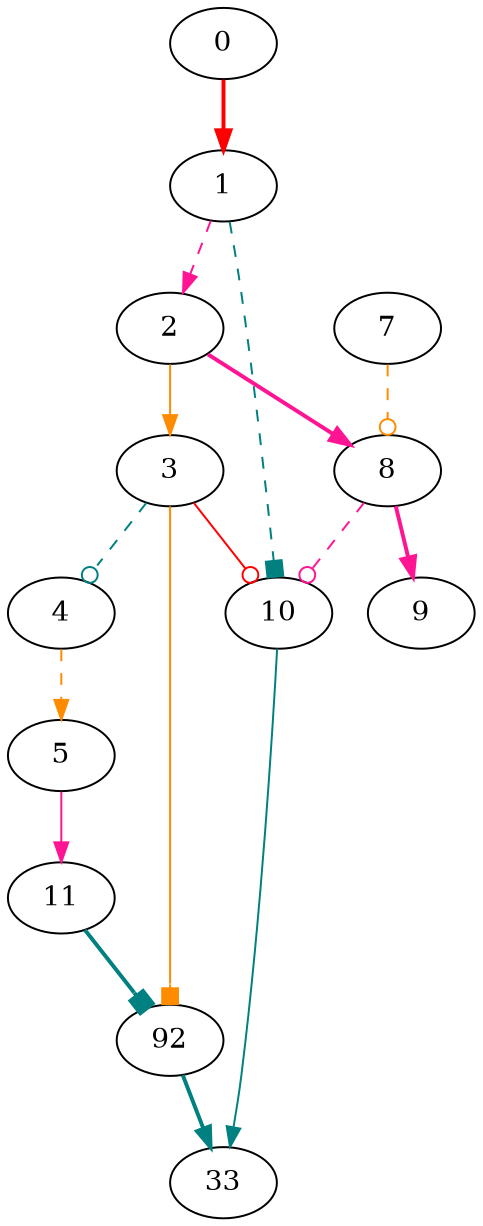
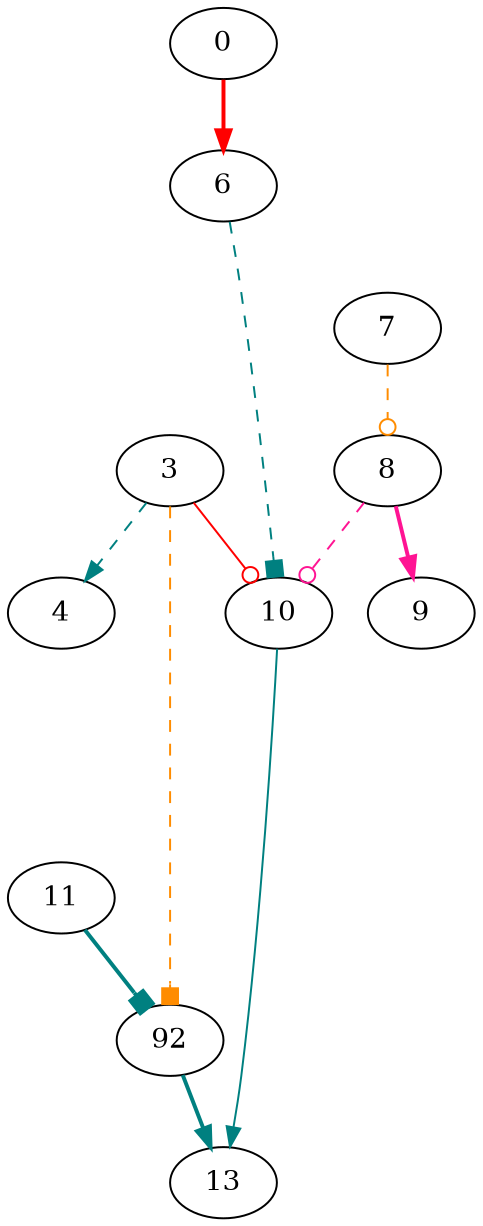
node "1": label "1" -> "6"
node "2": removed
edge "3" -> "4": arrowhead odot -> normal
edge "3" -> "92": style solid -> dashed
node "5": removed
node "33": label "33" -> "13"
